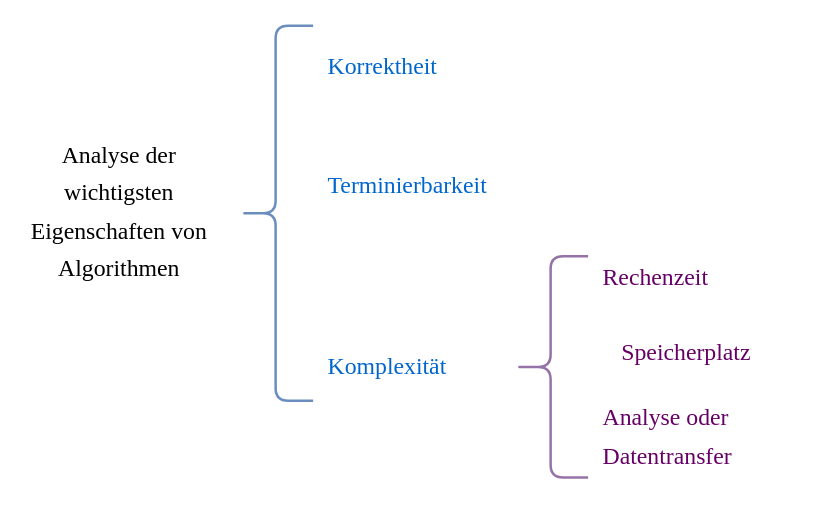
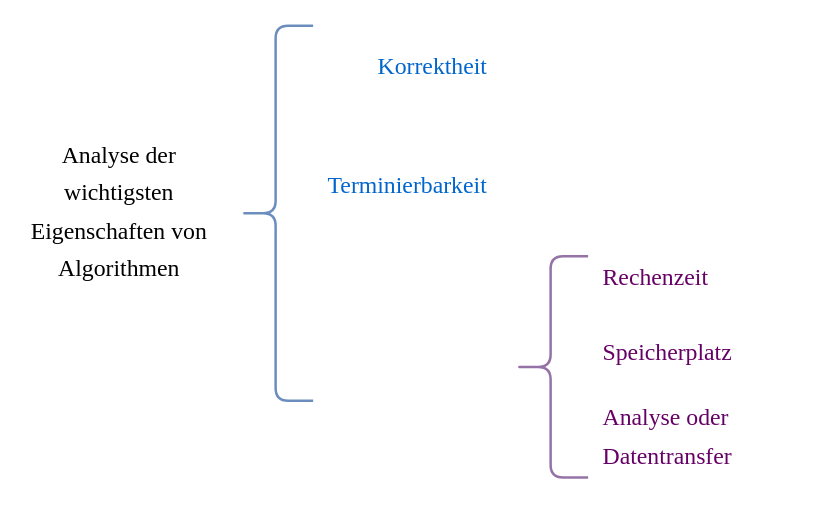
node "Korrektheit": moved (419, 67) -> (469, 67)
node "Speicherplatz": moved (713, 353) -> (694, 353)
node "Komplexität": removed
